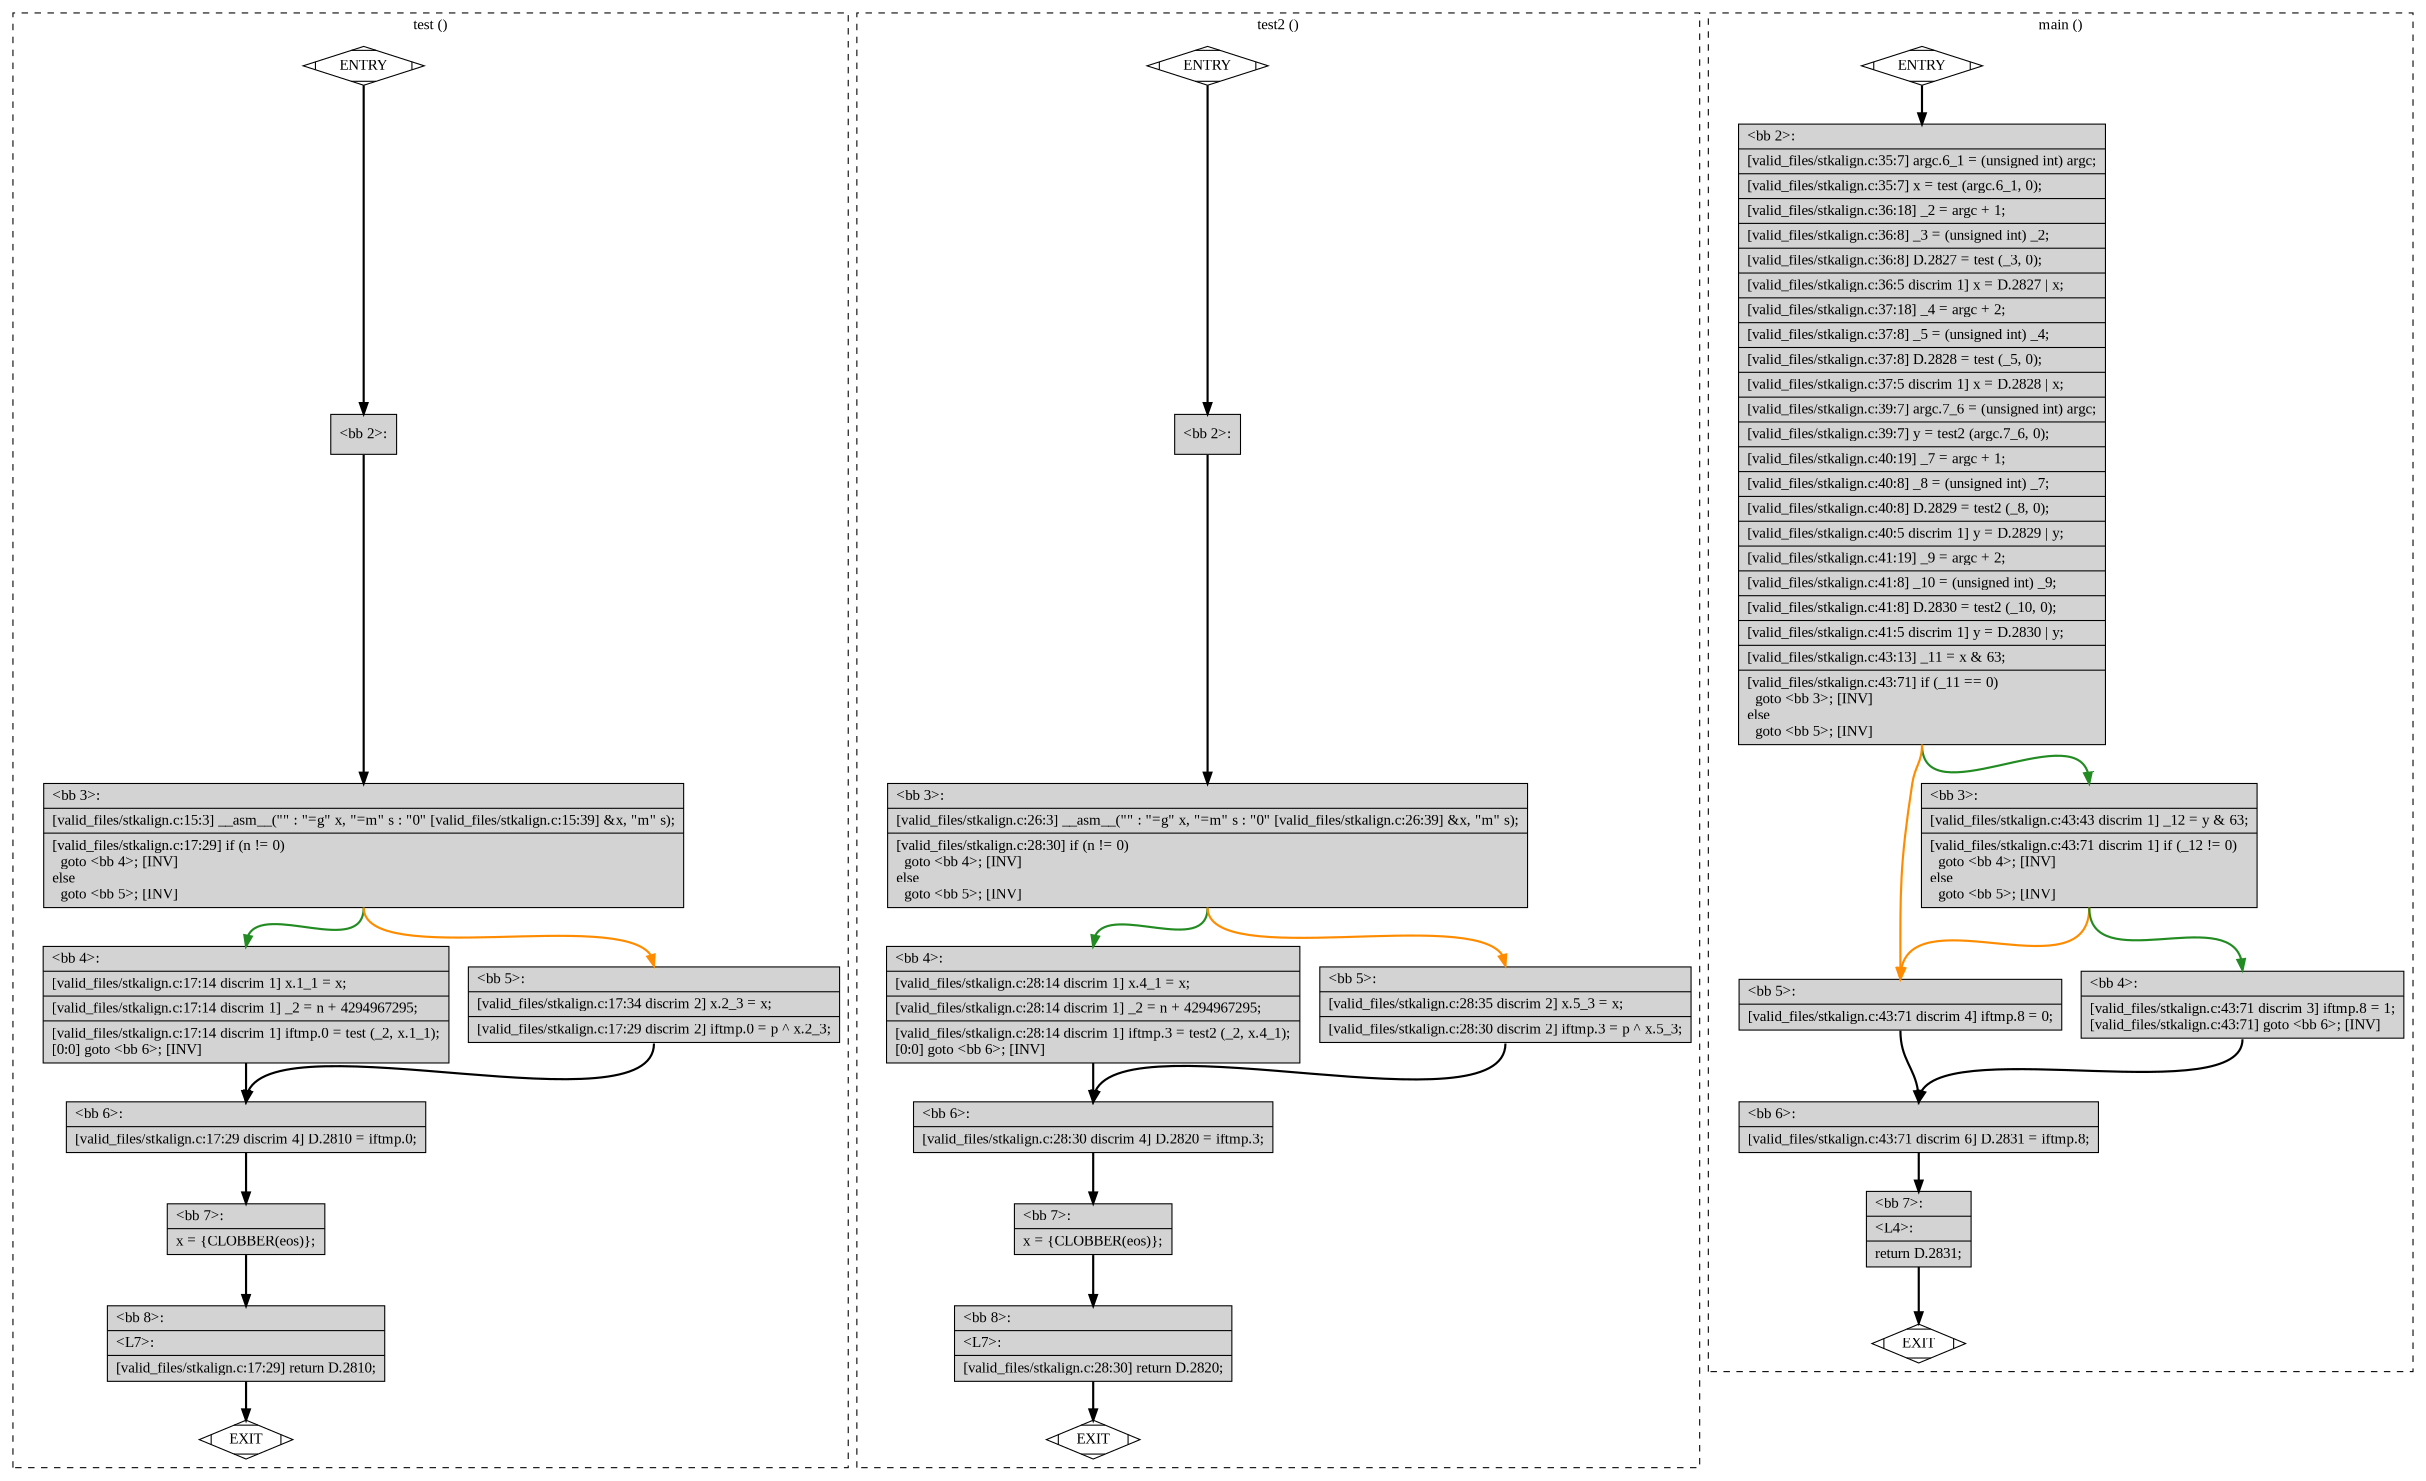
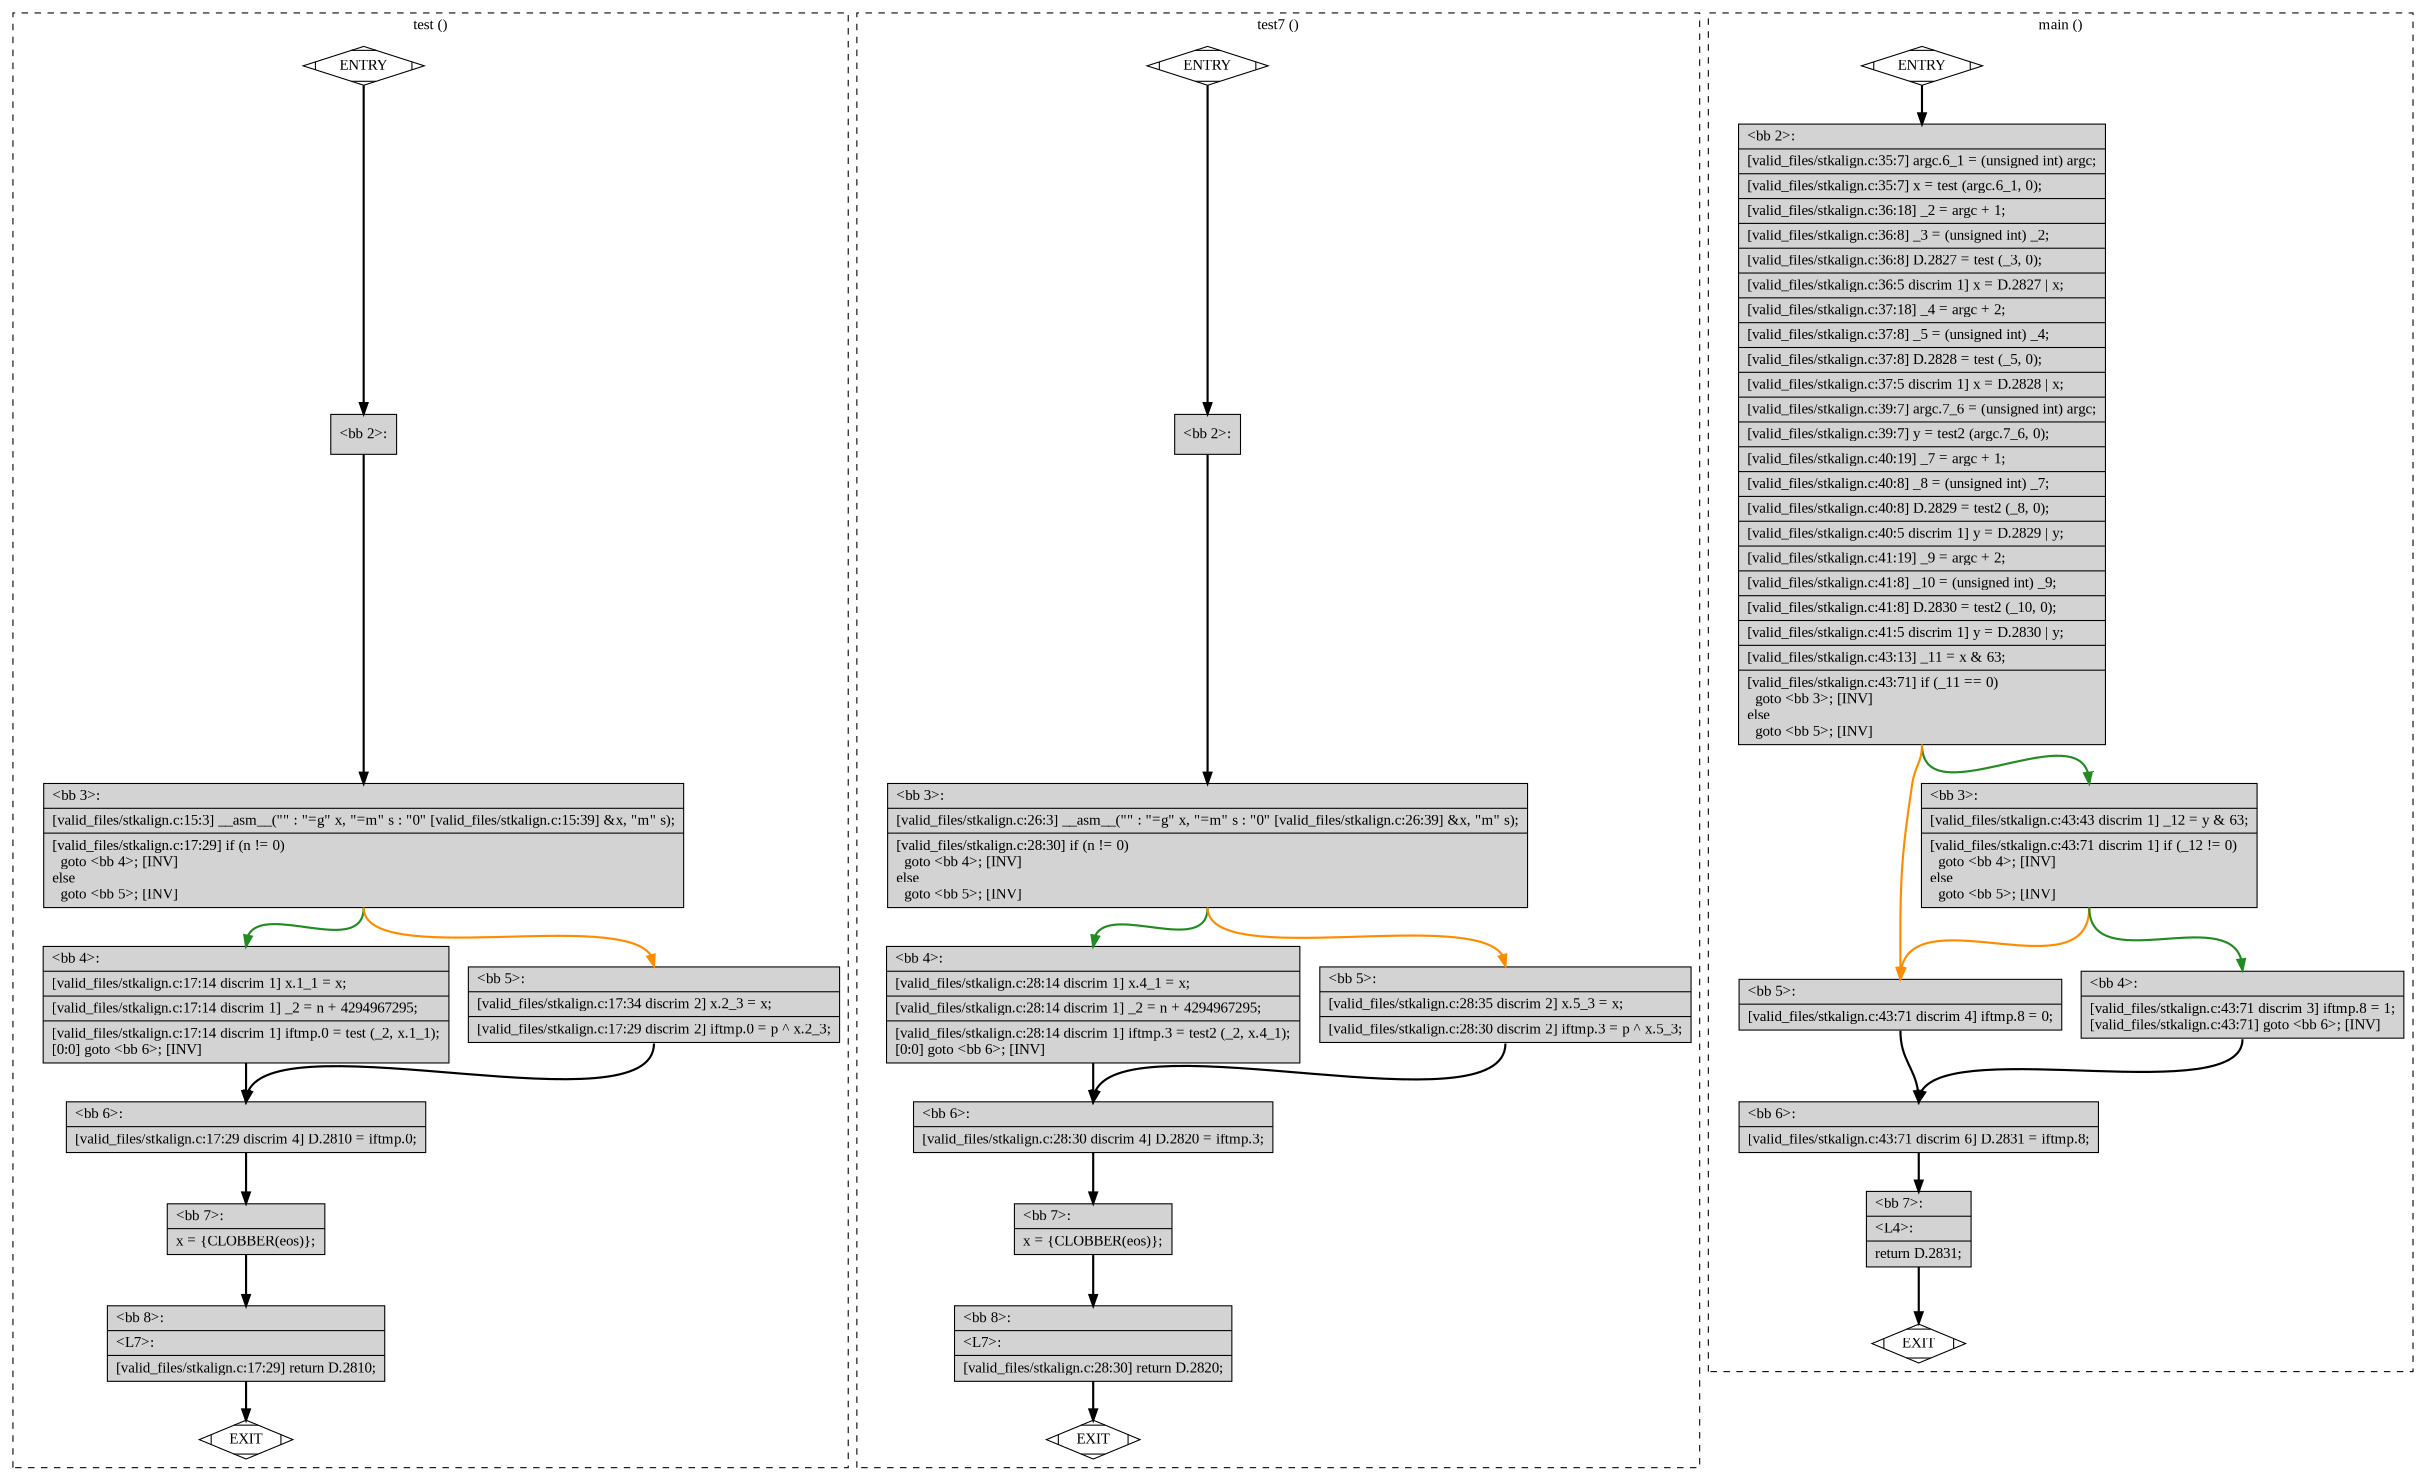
cluster "test2 ()": label "test2 ()" -> "test7 ()"
